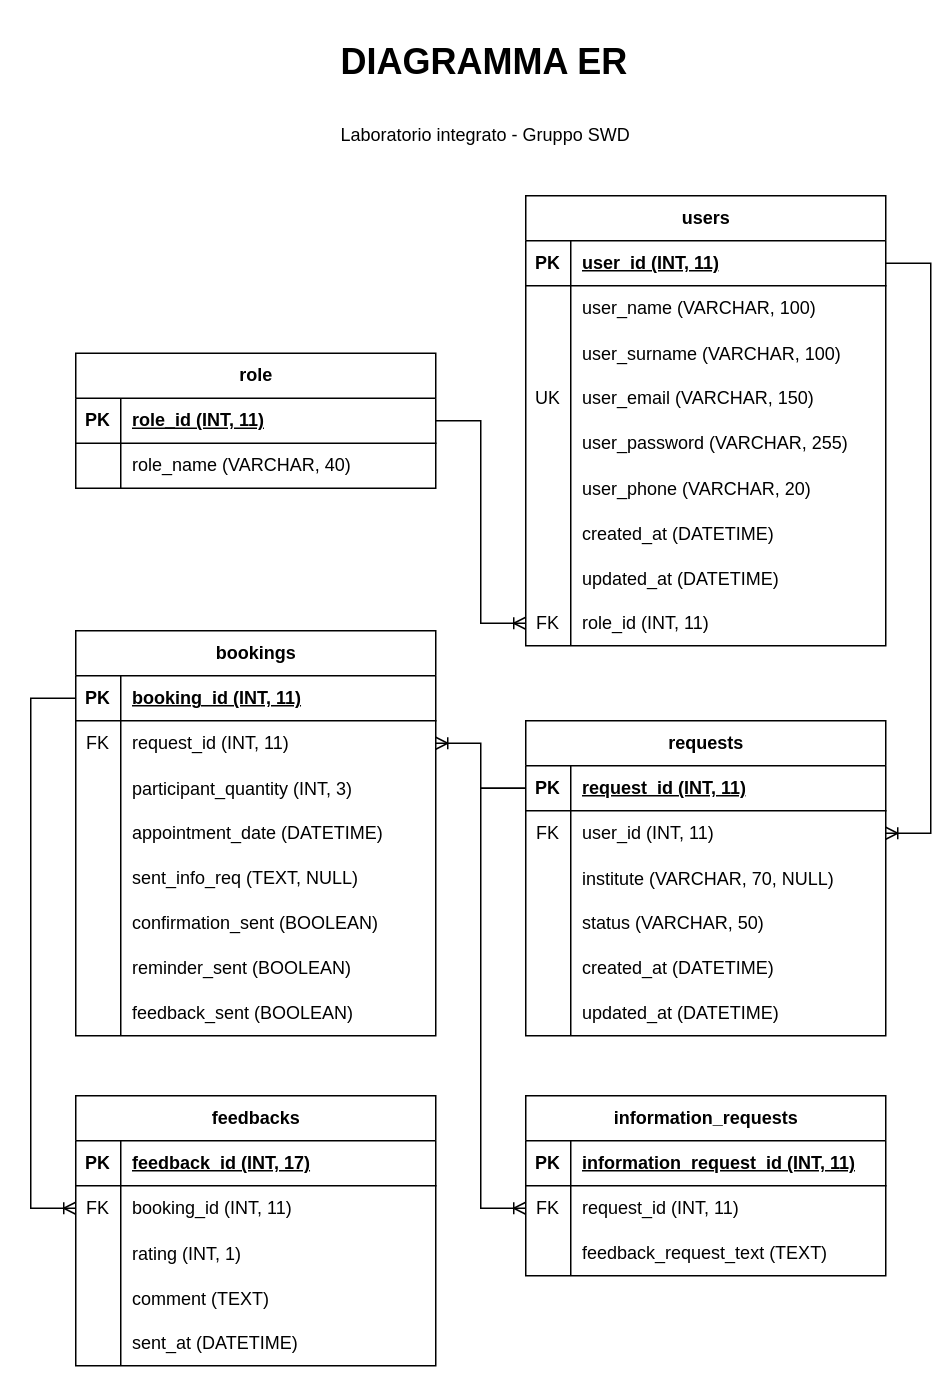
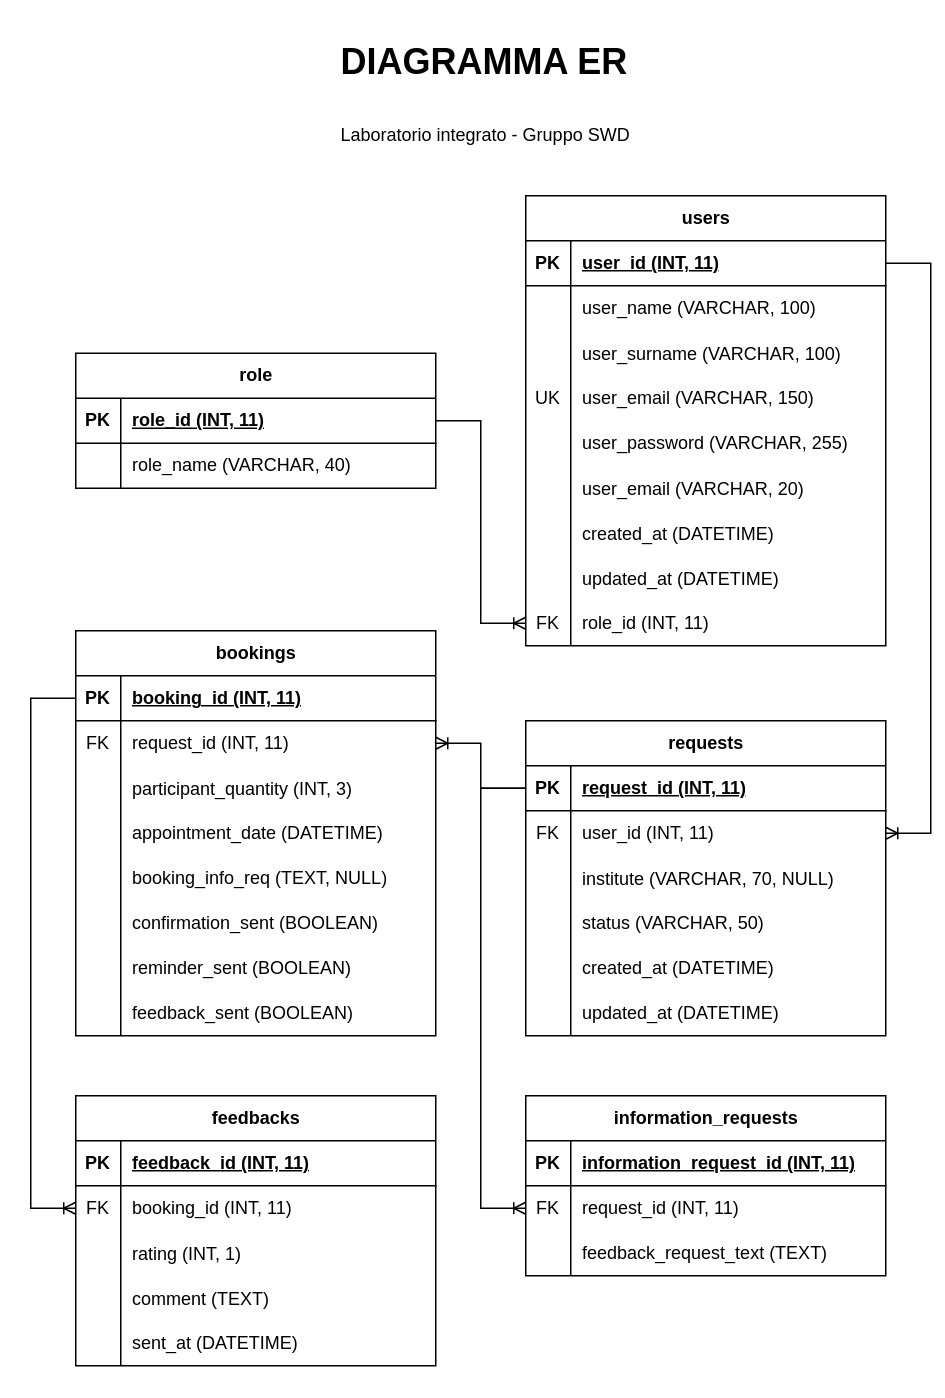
node "user_phone (VARCHAR, 20)": label "user_phone (VARCHAR, 20)" -> "user_email (VARCHAR, 20)"
node "sent_info_req (TEXT, NULL)": label "sent_info_req (TEXT, NULL)" -> "booking_info_req (TEXT, NULL)"
node "feedback_id (INT, 17)": label "feedback_id (INT, 17)" -> "feedback_id (INT, 11)"
